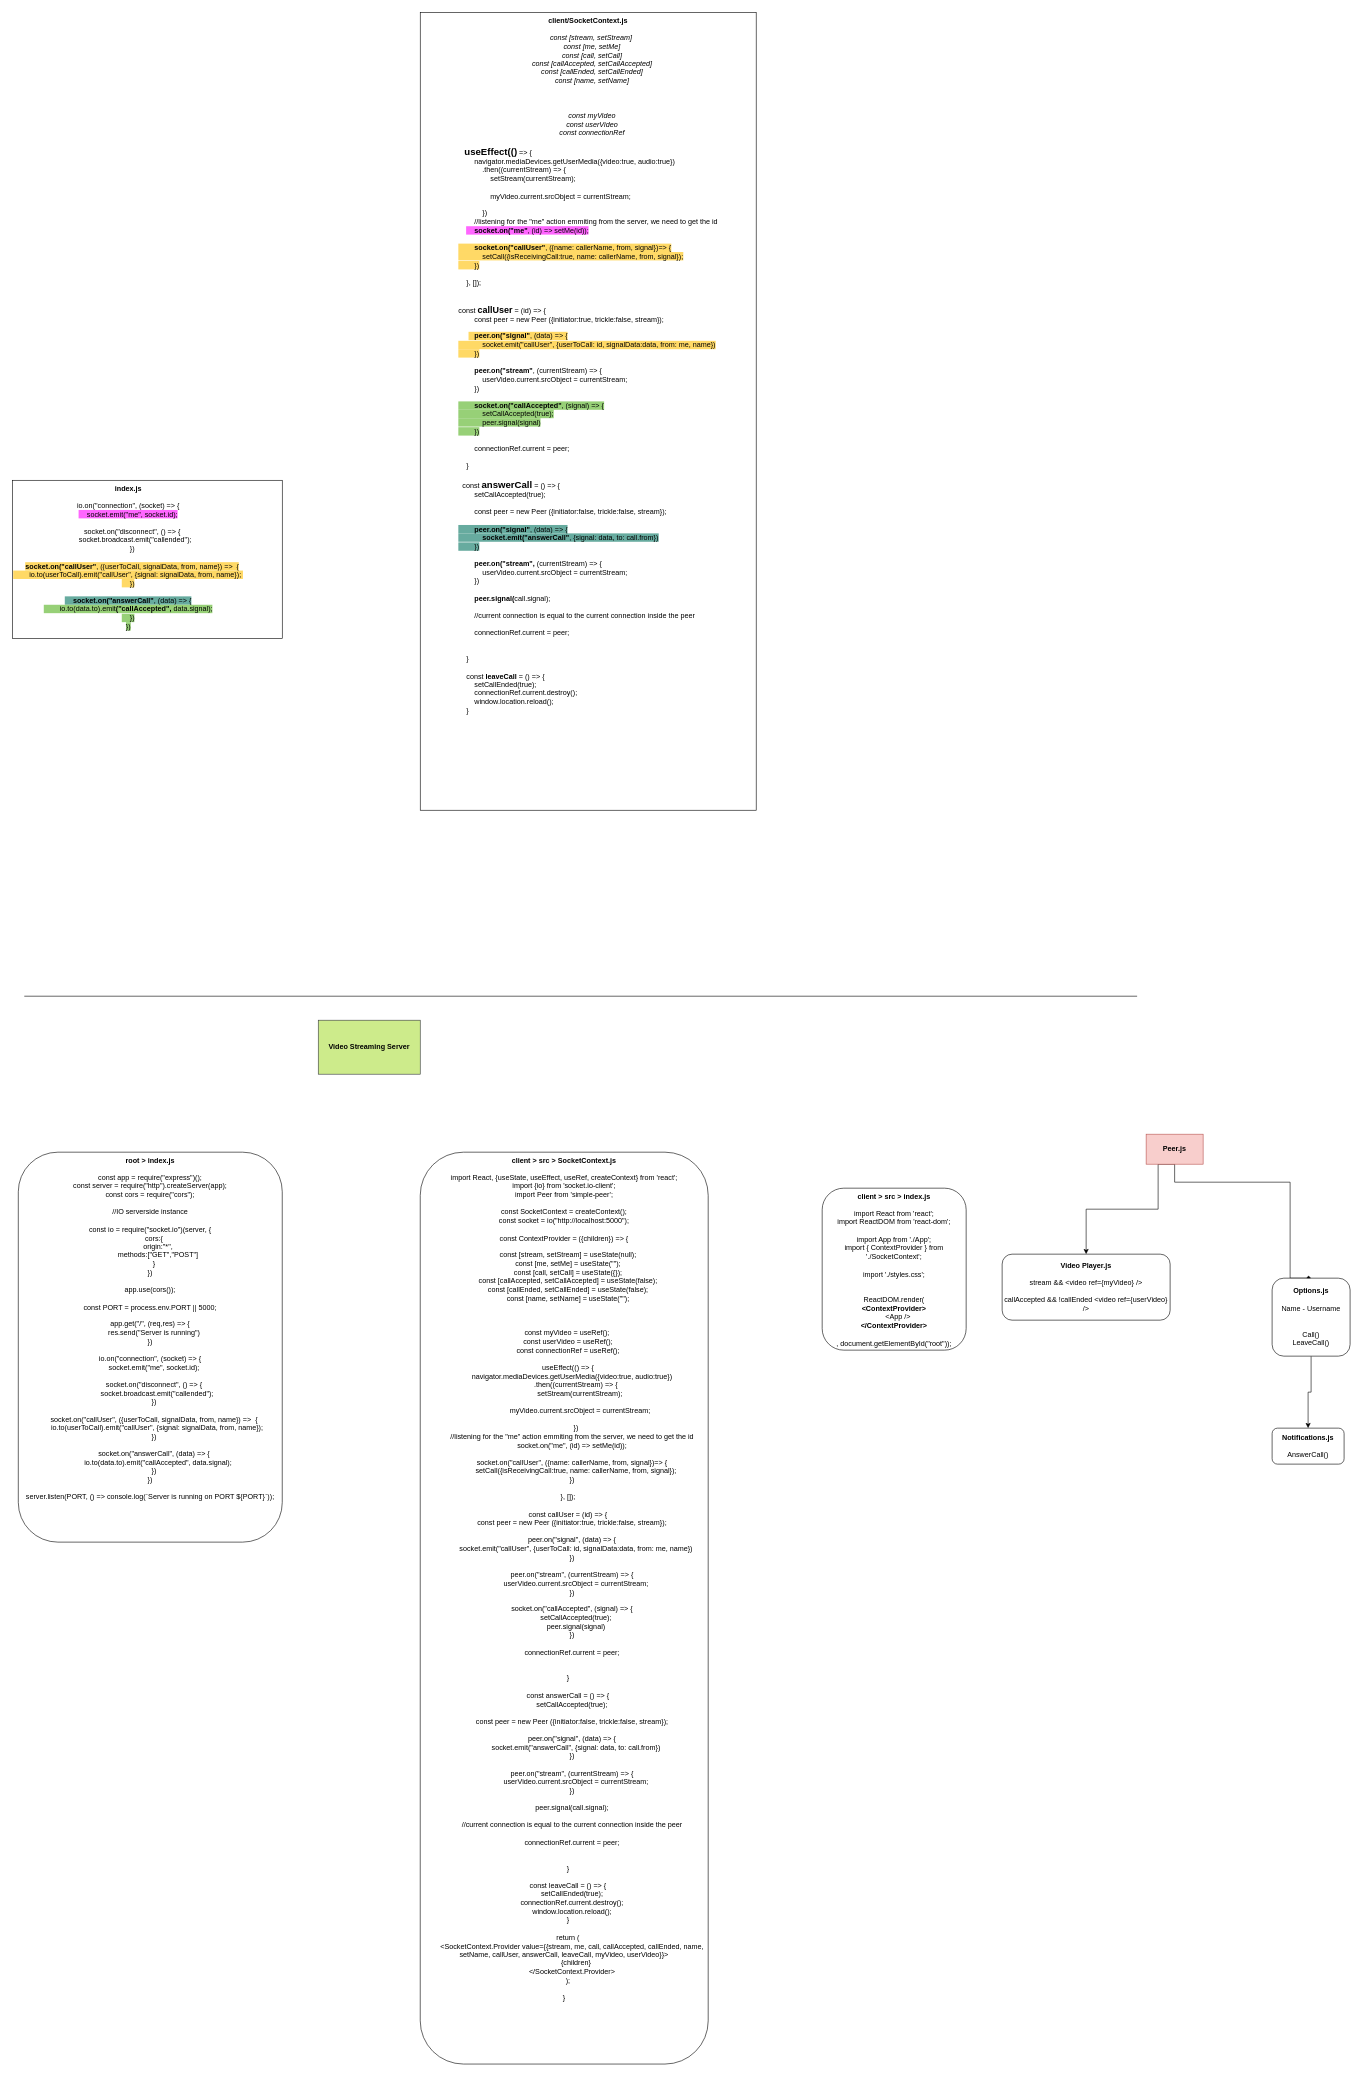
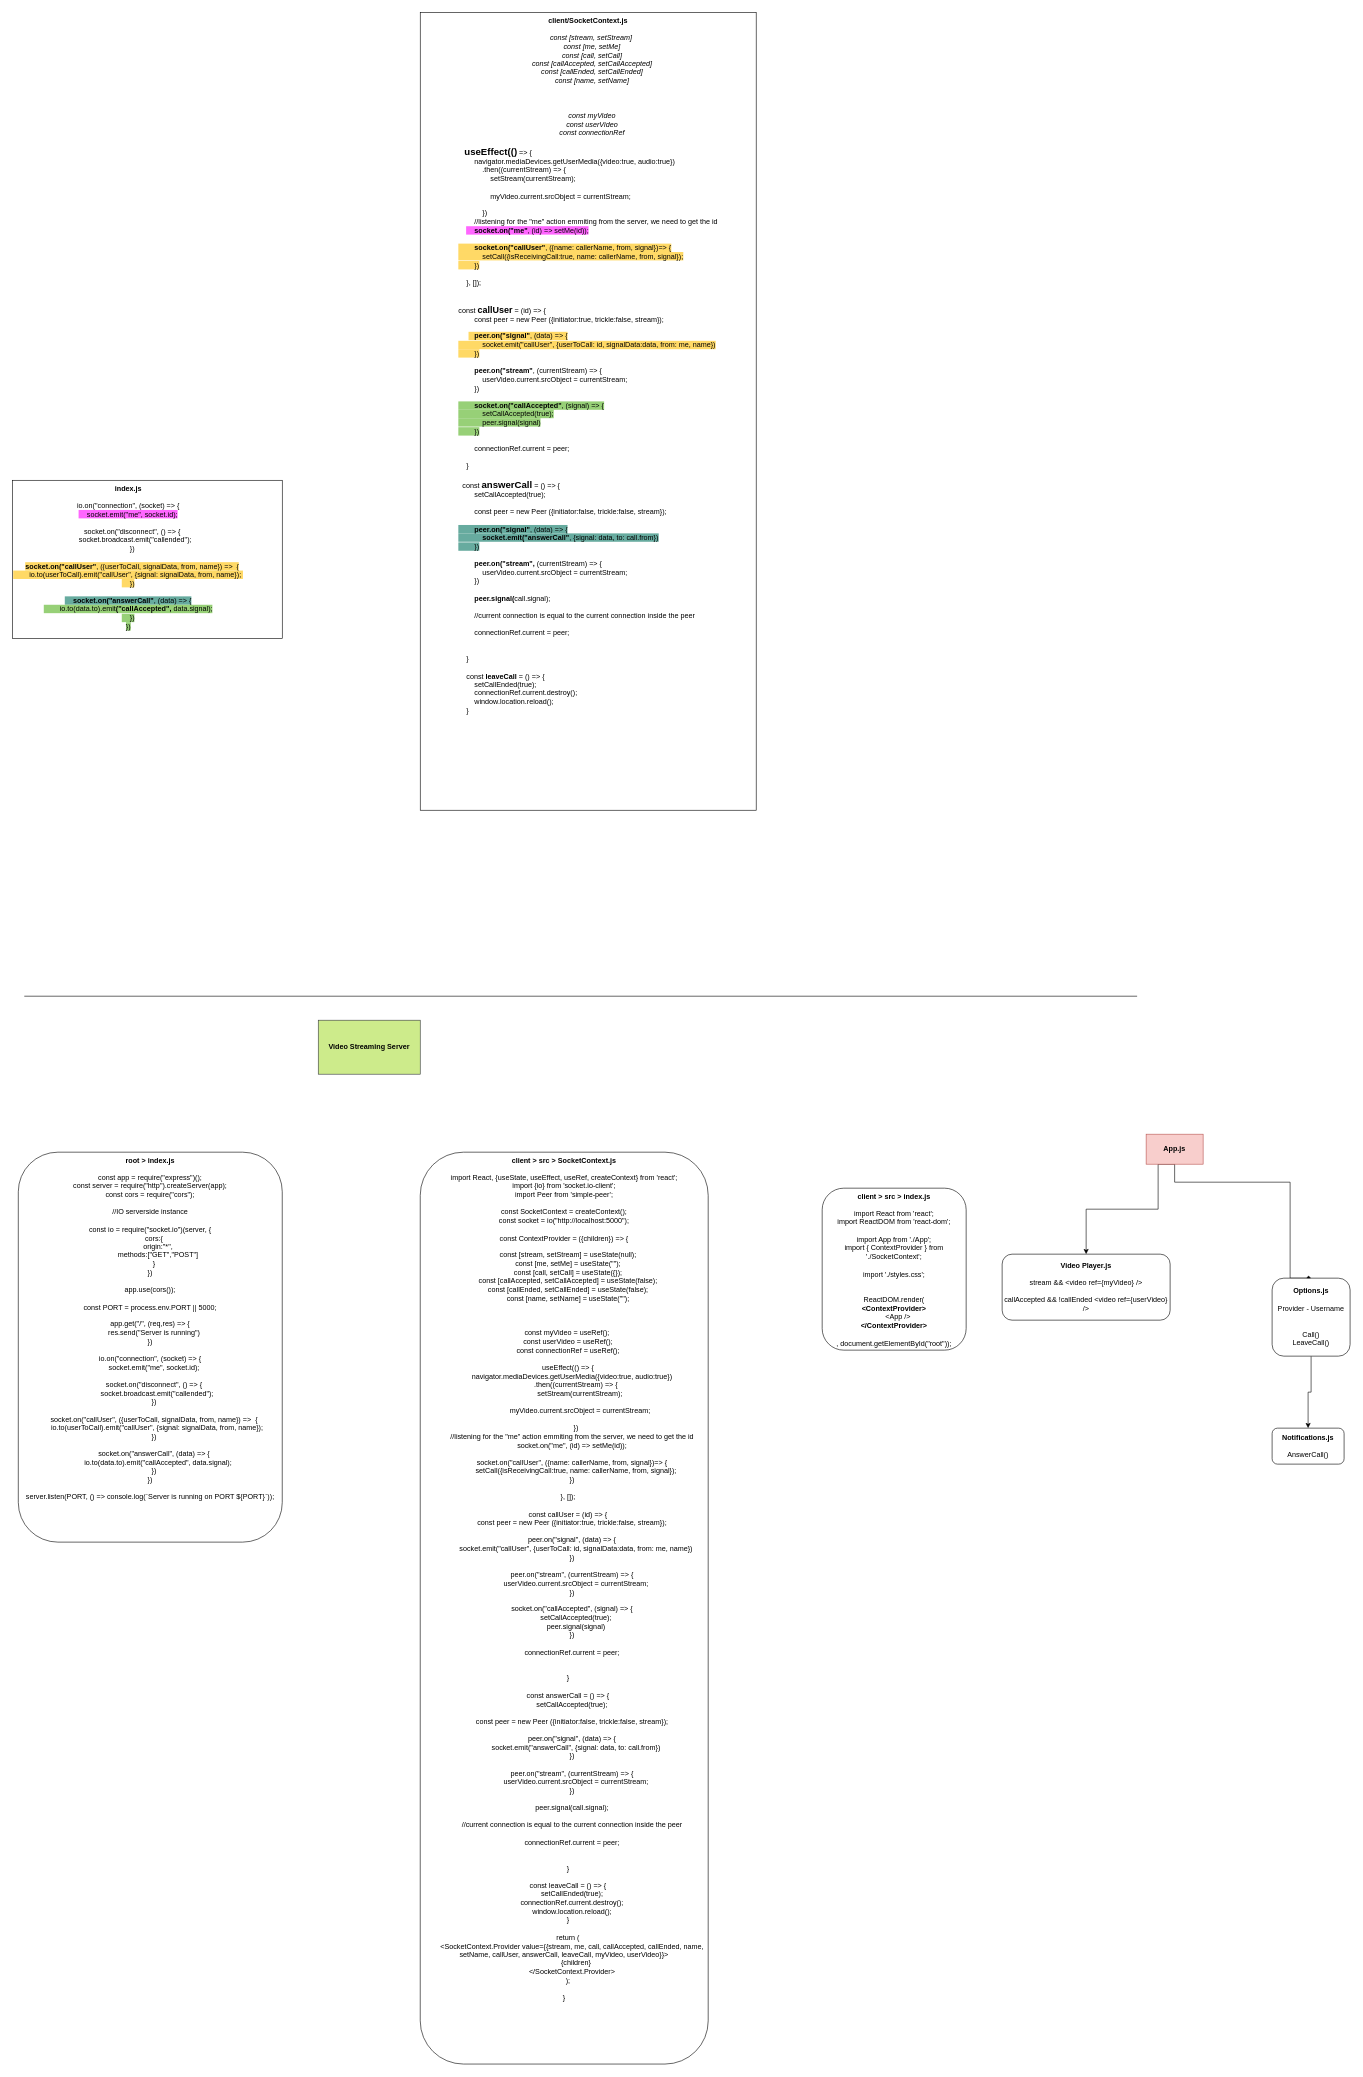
node "Peer.js": label "Peer.js" -> "App.js"
node "Options.js Name - Username Call() LeaveCall()": label "Options.js Name - Username Call() LeaveCall()" -> "Options.js Provider - Username Call() LeaveCall()"
